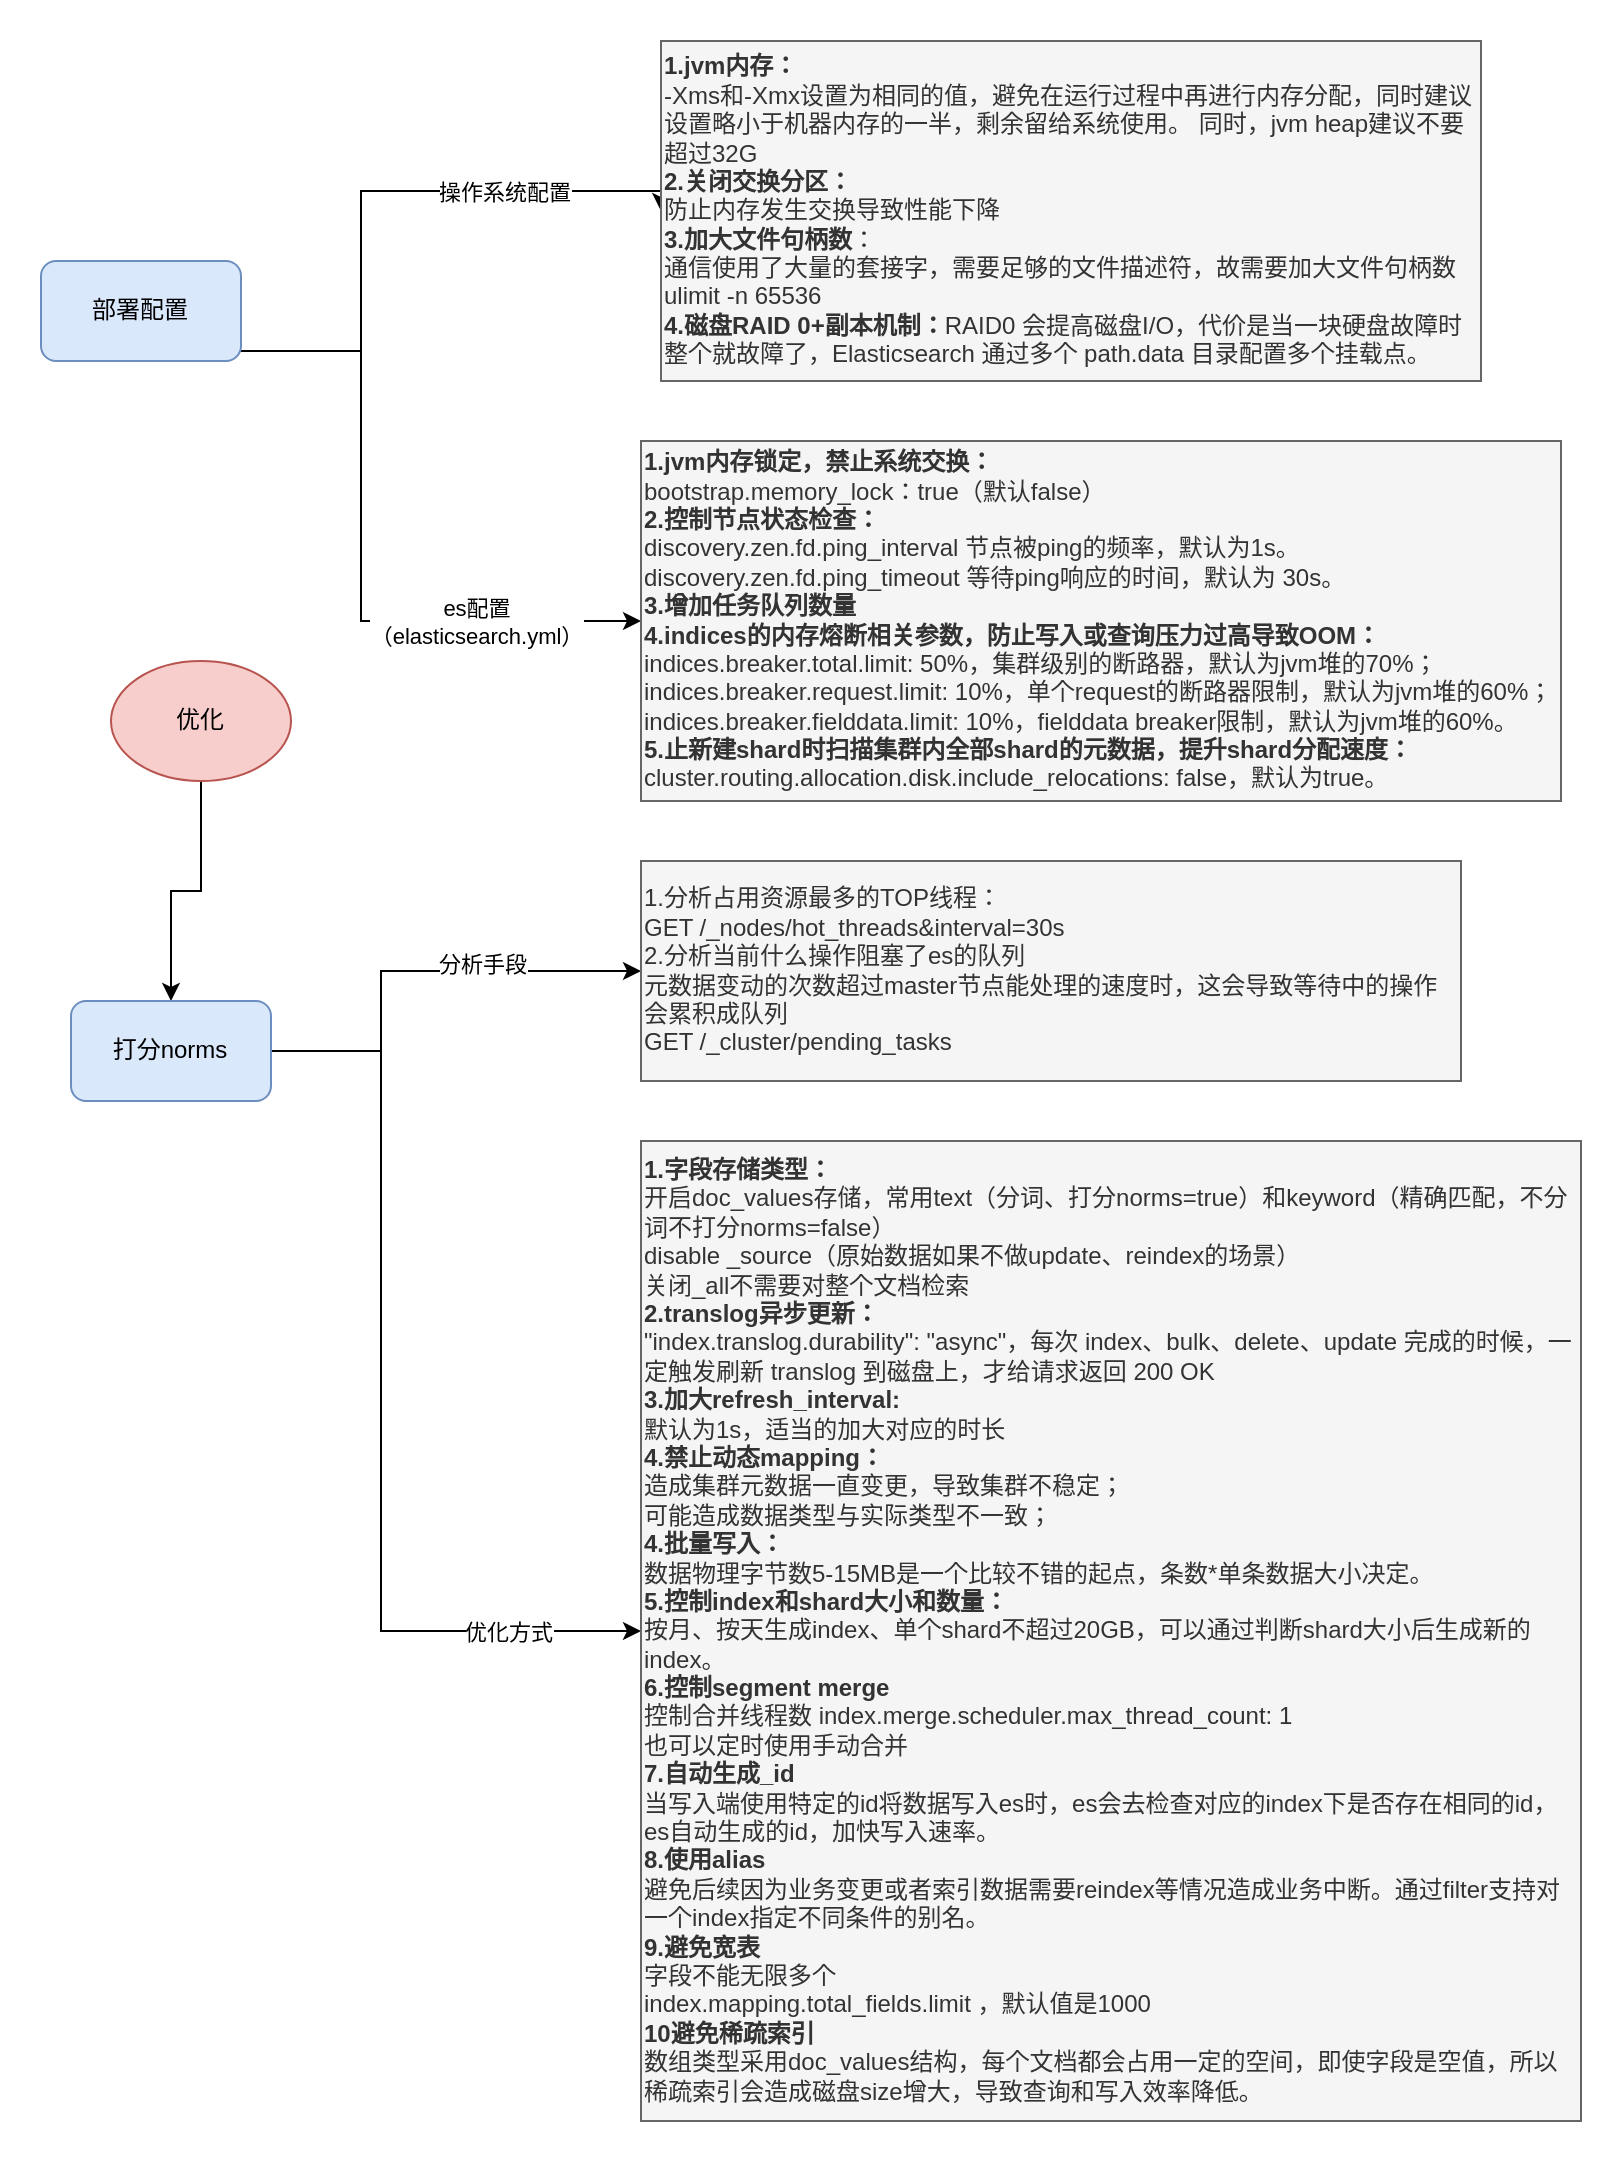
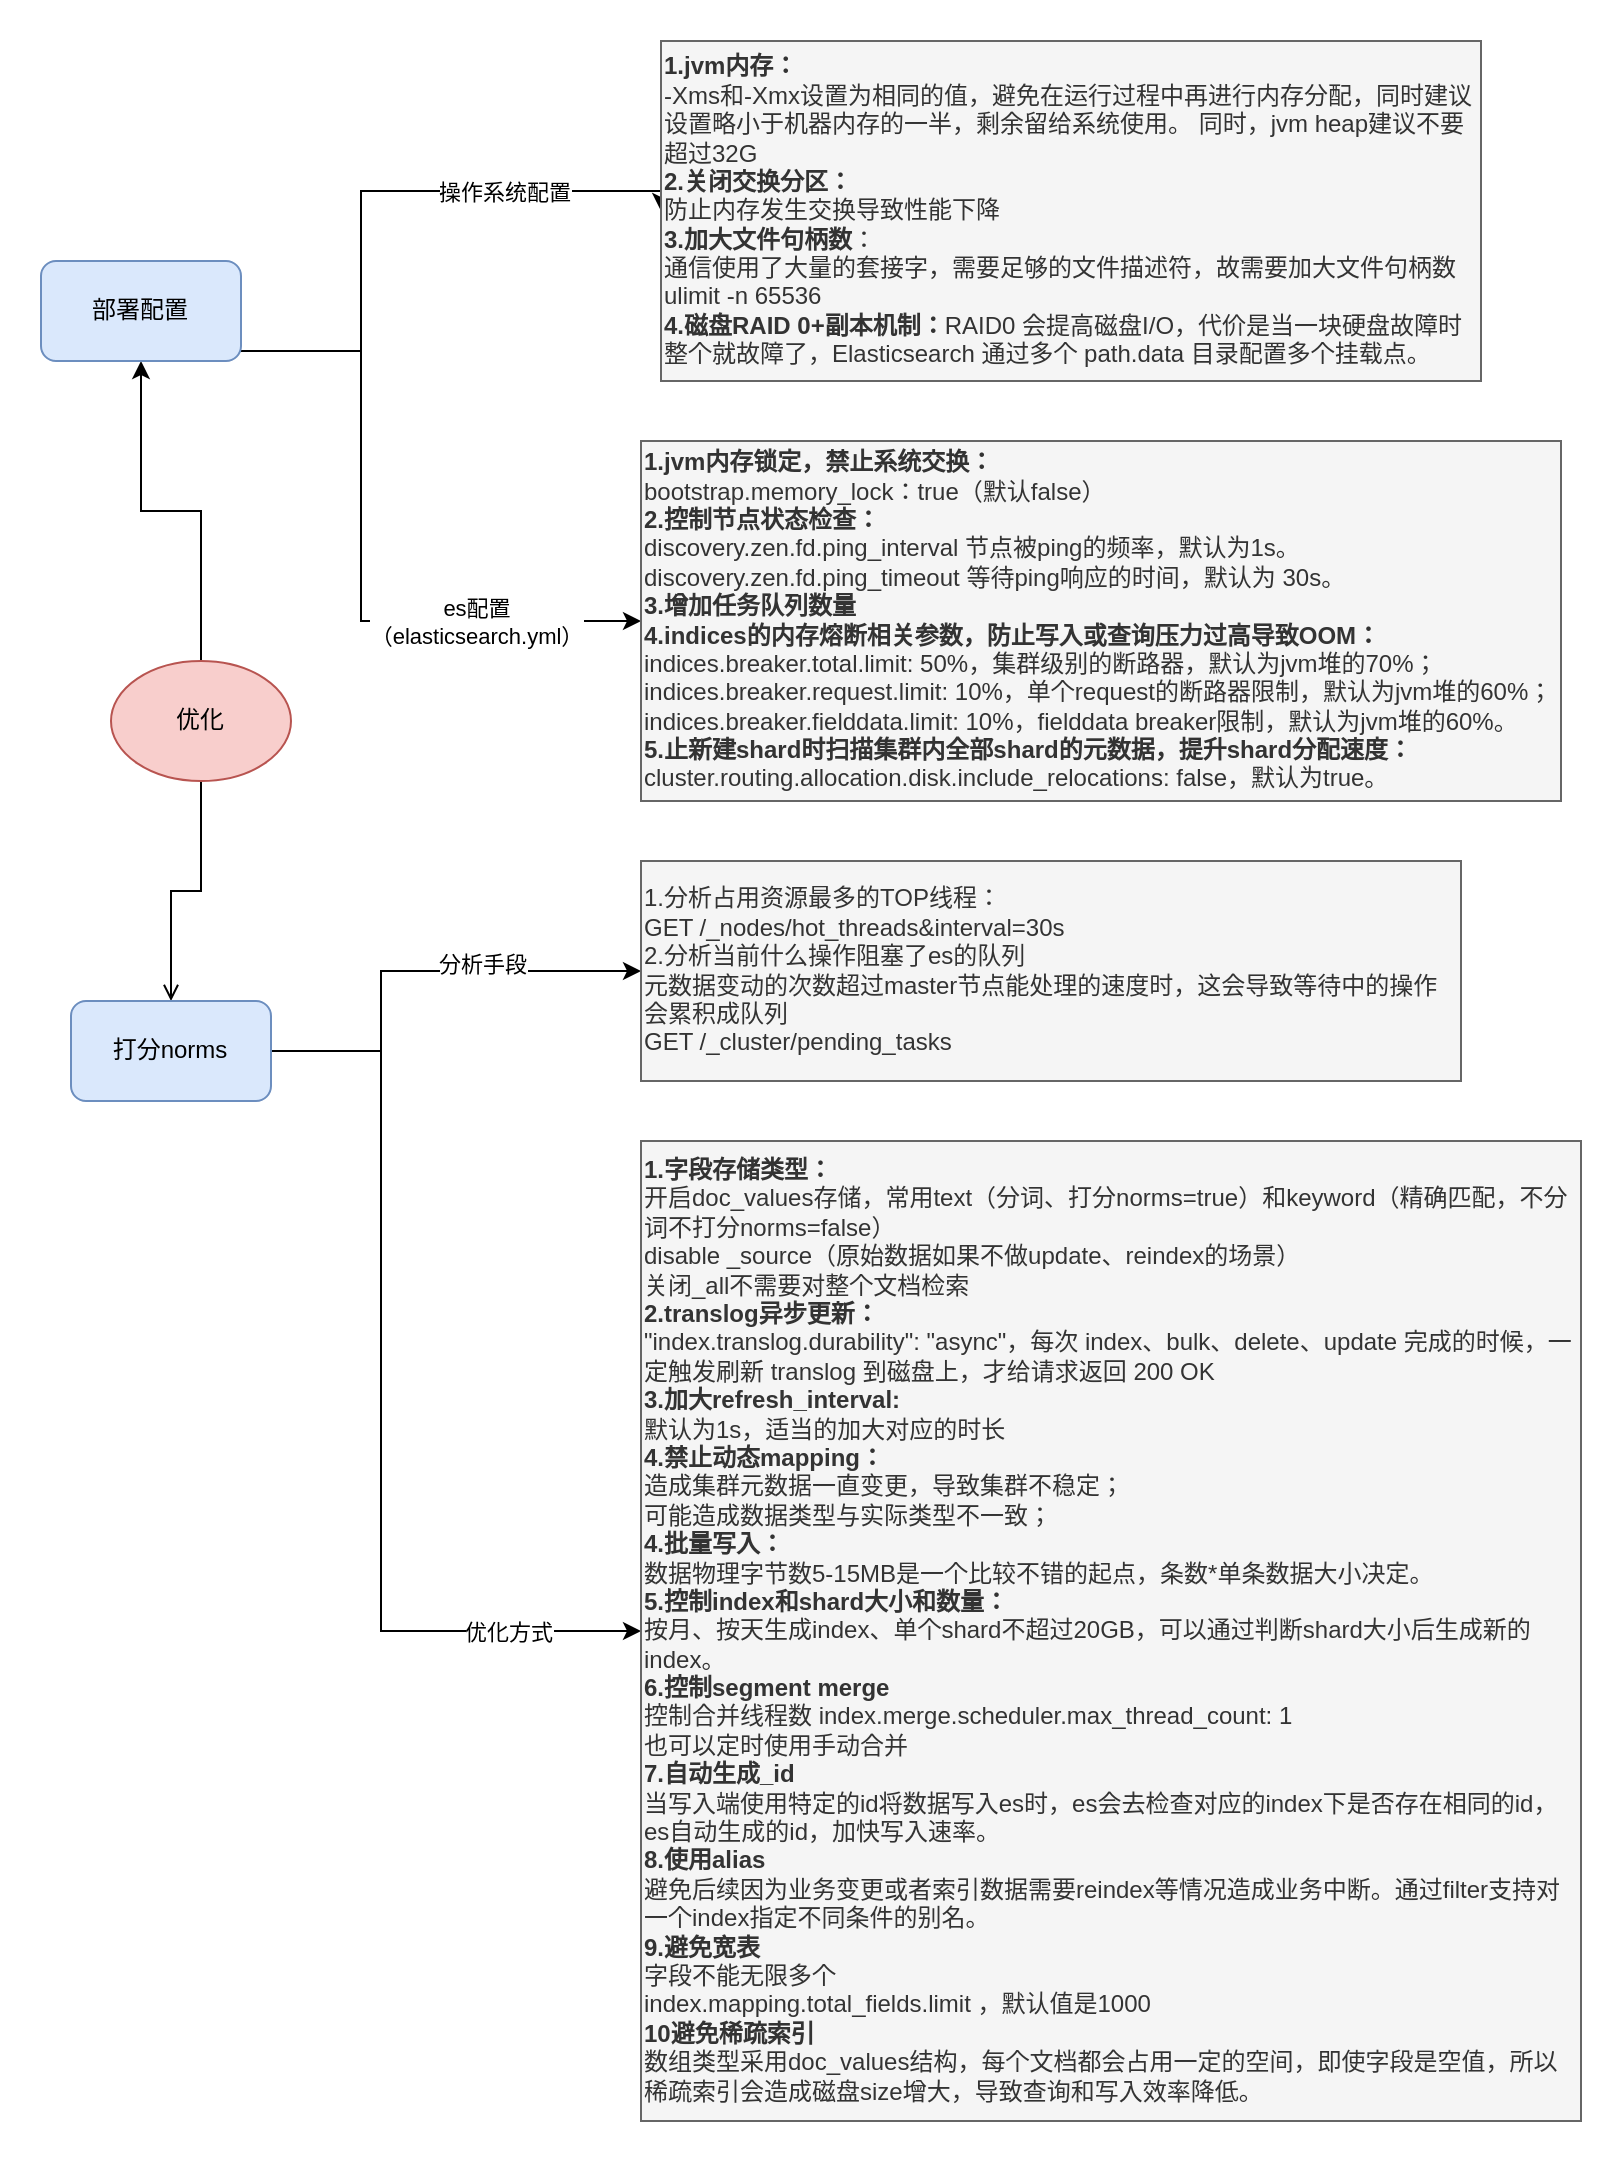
edge "优化" -> "部署配置": added
edge "优化" -> "打分norms": arrowhead classic -> open
